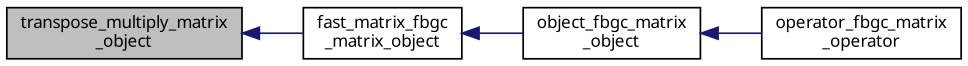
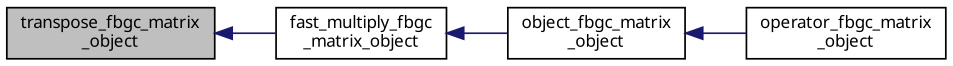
node "transpose_multiply_matrix _object": label "transpose_multiply_matrix _object" -> "transpose_fbgc_matrix _object"
node "fast_matrix_fbgc _matrix_object": label "fast_matrix_fbgc _matrix_object" -> "fast_multiply_fbgc _matrix_object"
node "operator_fbgc_matrix _operator": label "operator_fbgc_matrix _operator" -> "operator_fbgc_matrix _object"
